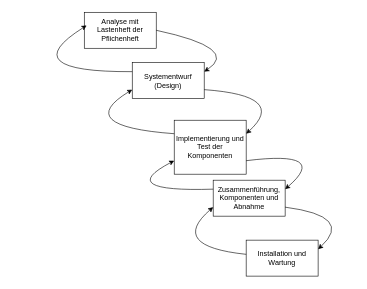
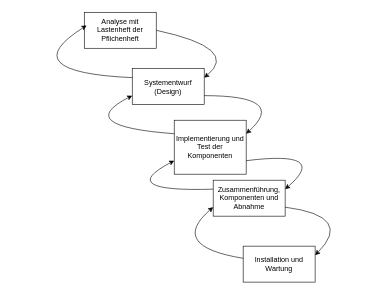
node "Systementwurf (Design)": moved (168, 81) -> (168, 87)
node "Installation und Wartung": moved (282, 258) -> (279, 264)
